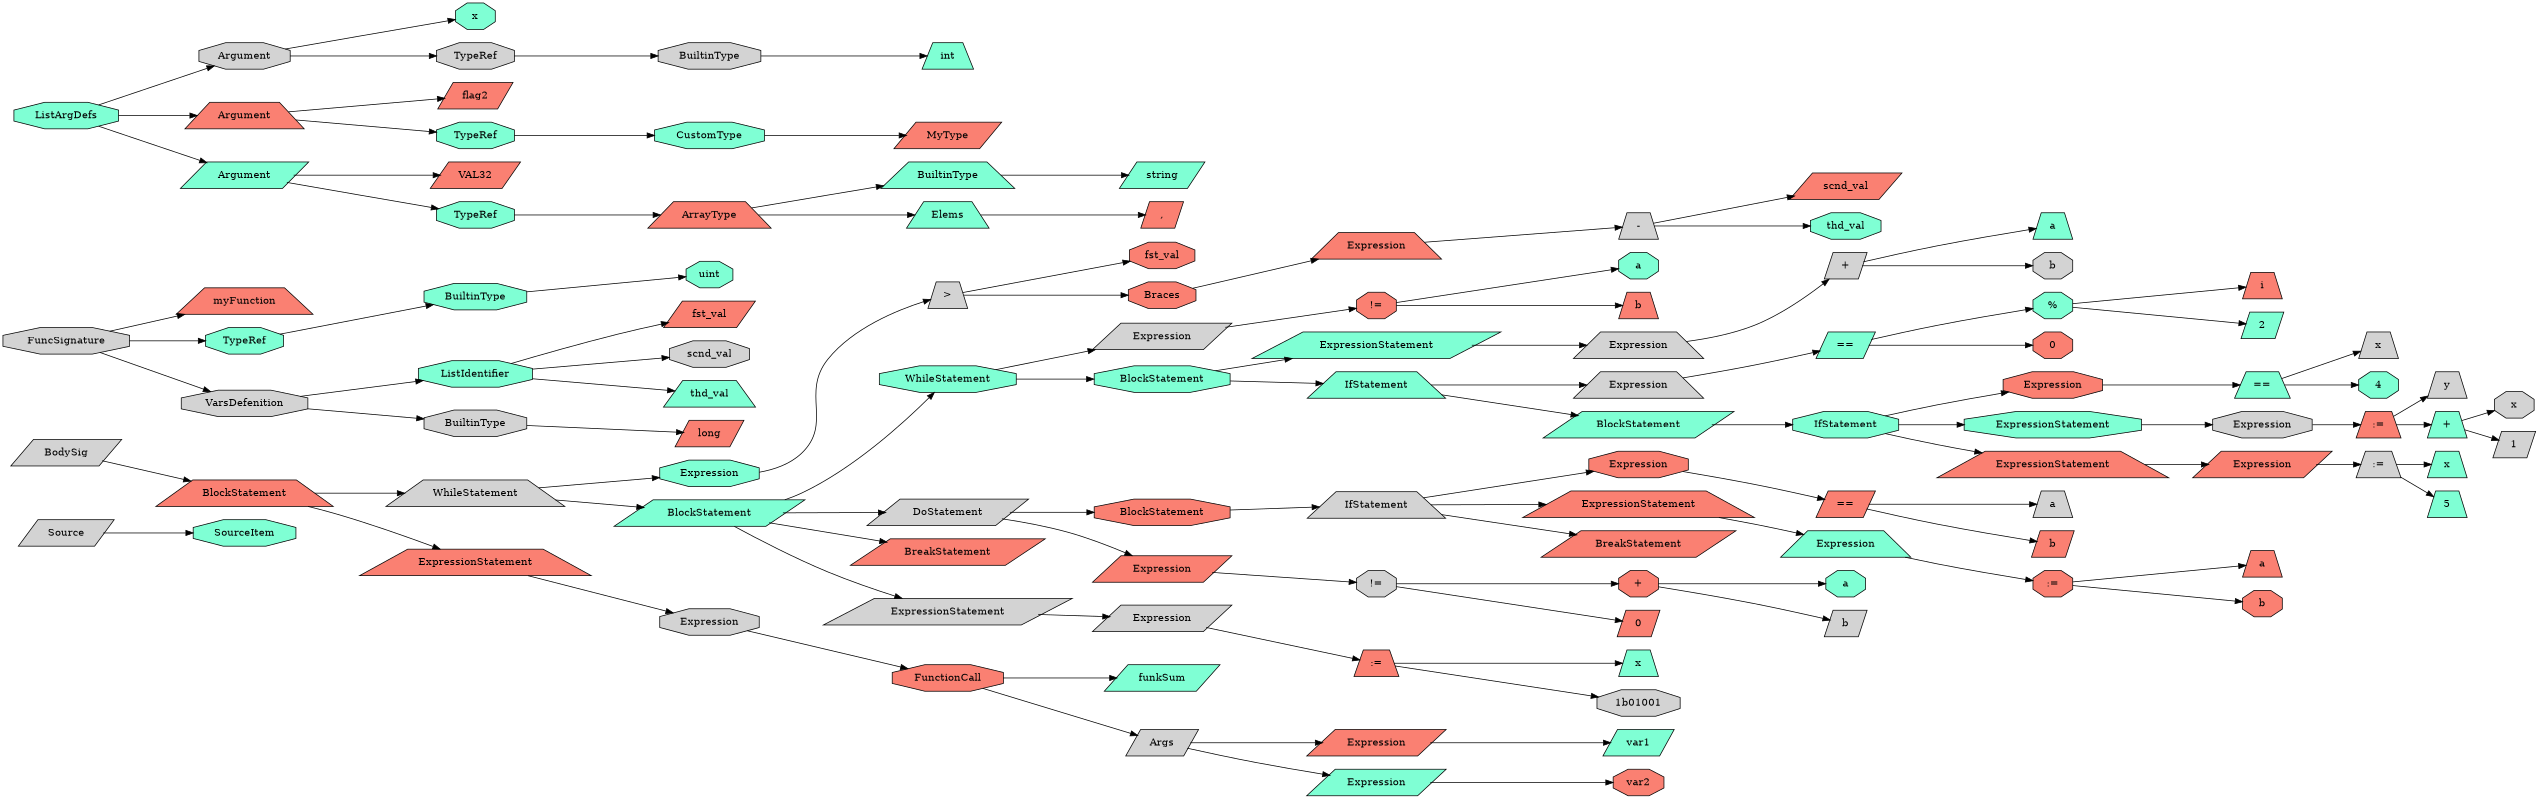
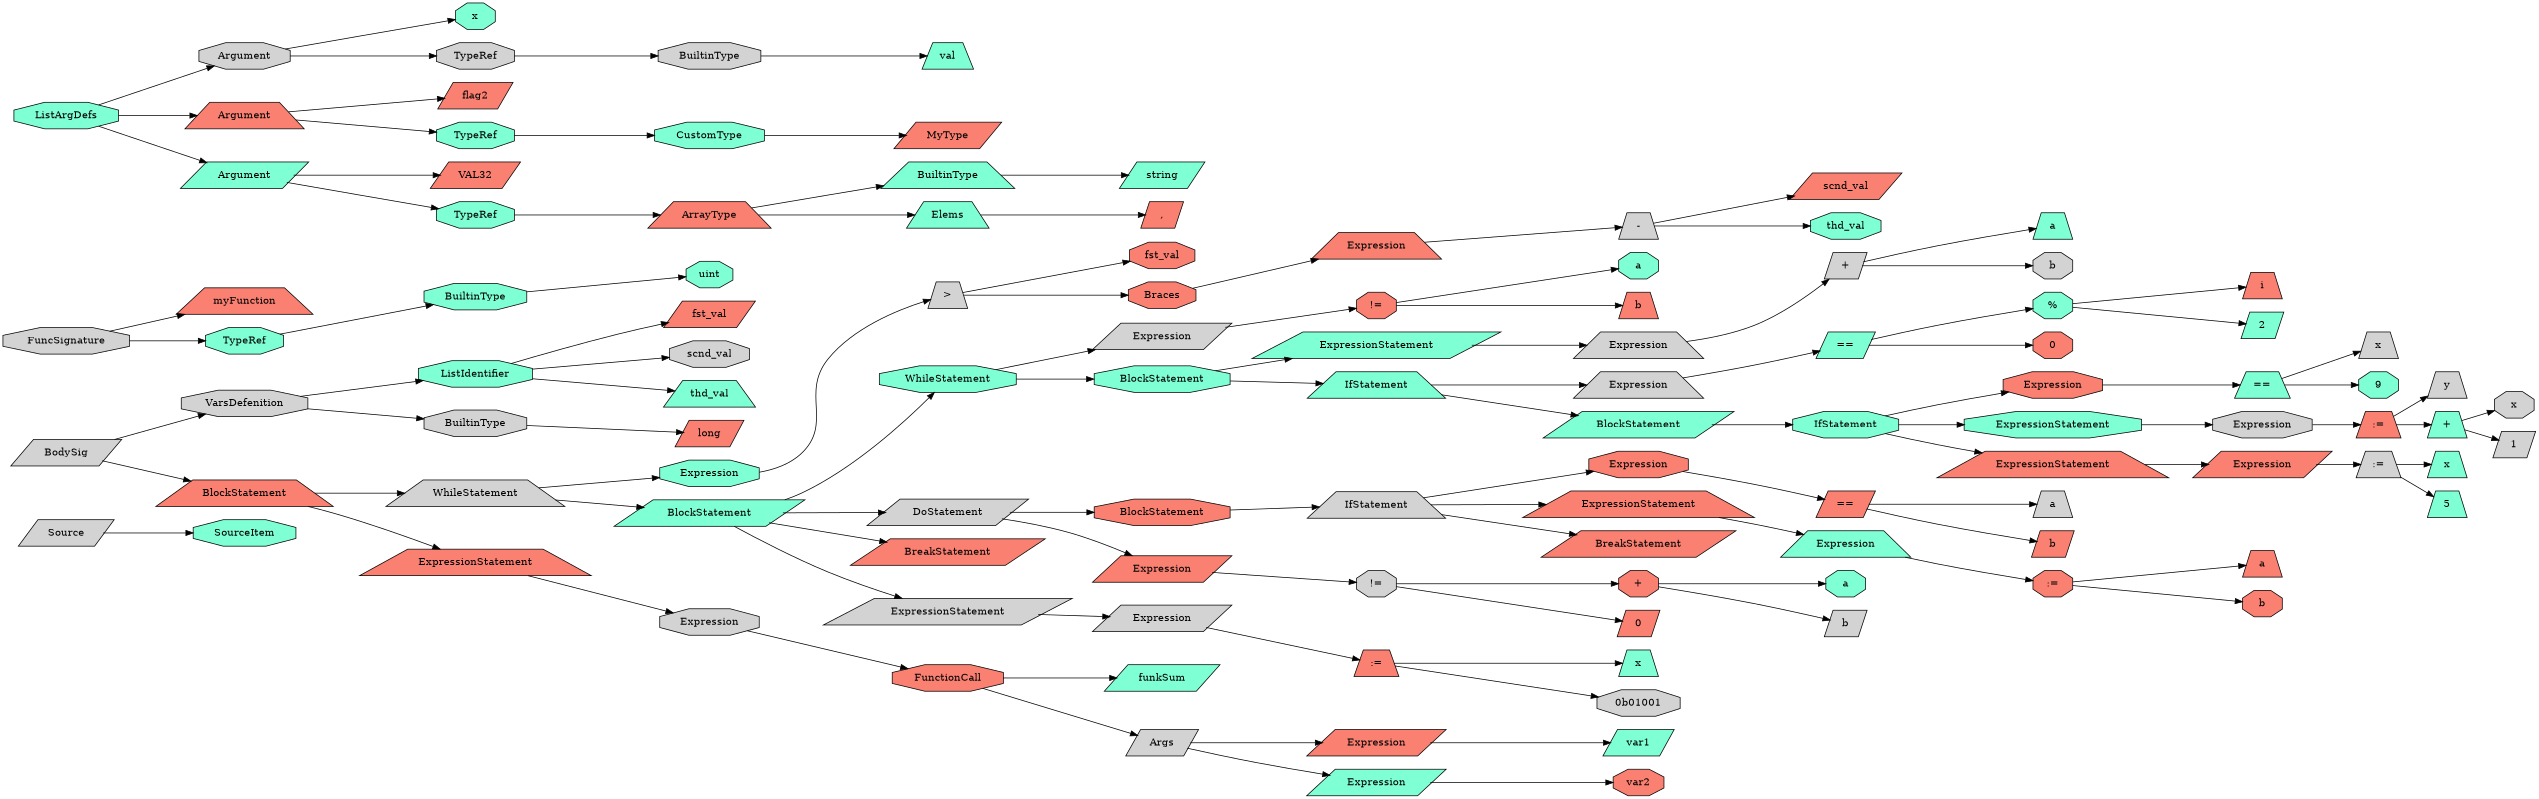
node "int": label "int" -> "val"
edge "FuncSignature" -> "VarsDefenition": now "BodySig" -> "VarsDefenition"
node "4": label "4" -> "9"
node "1b01001": label "1b01001" -> "0b01001"
